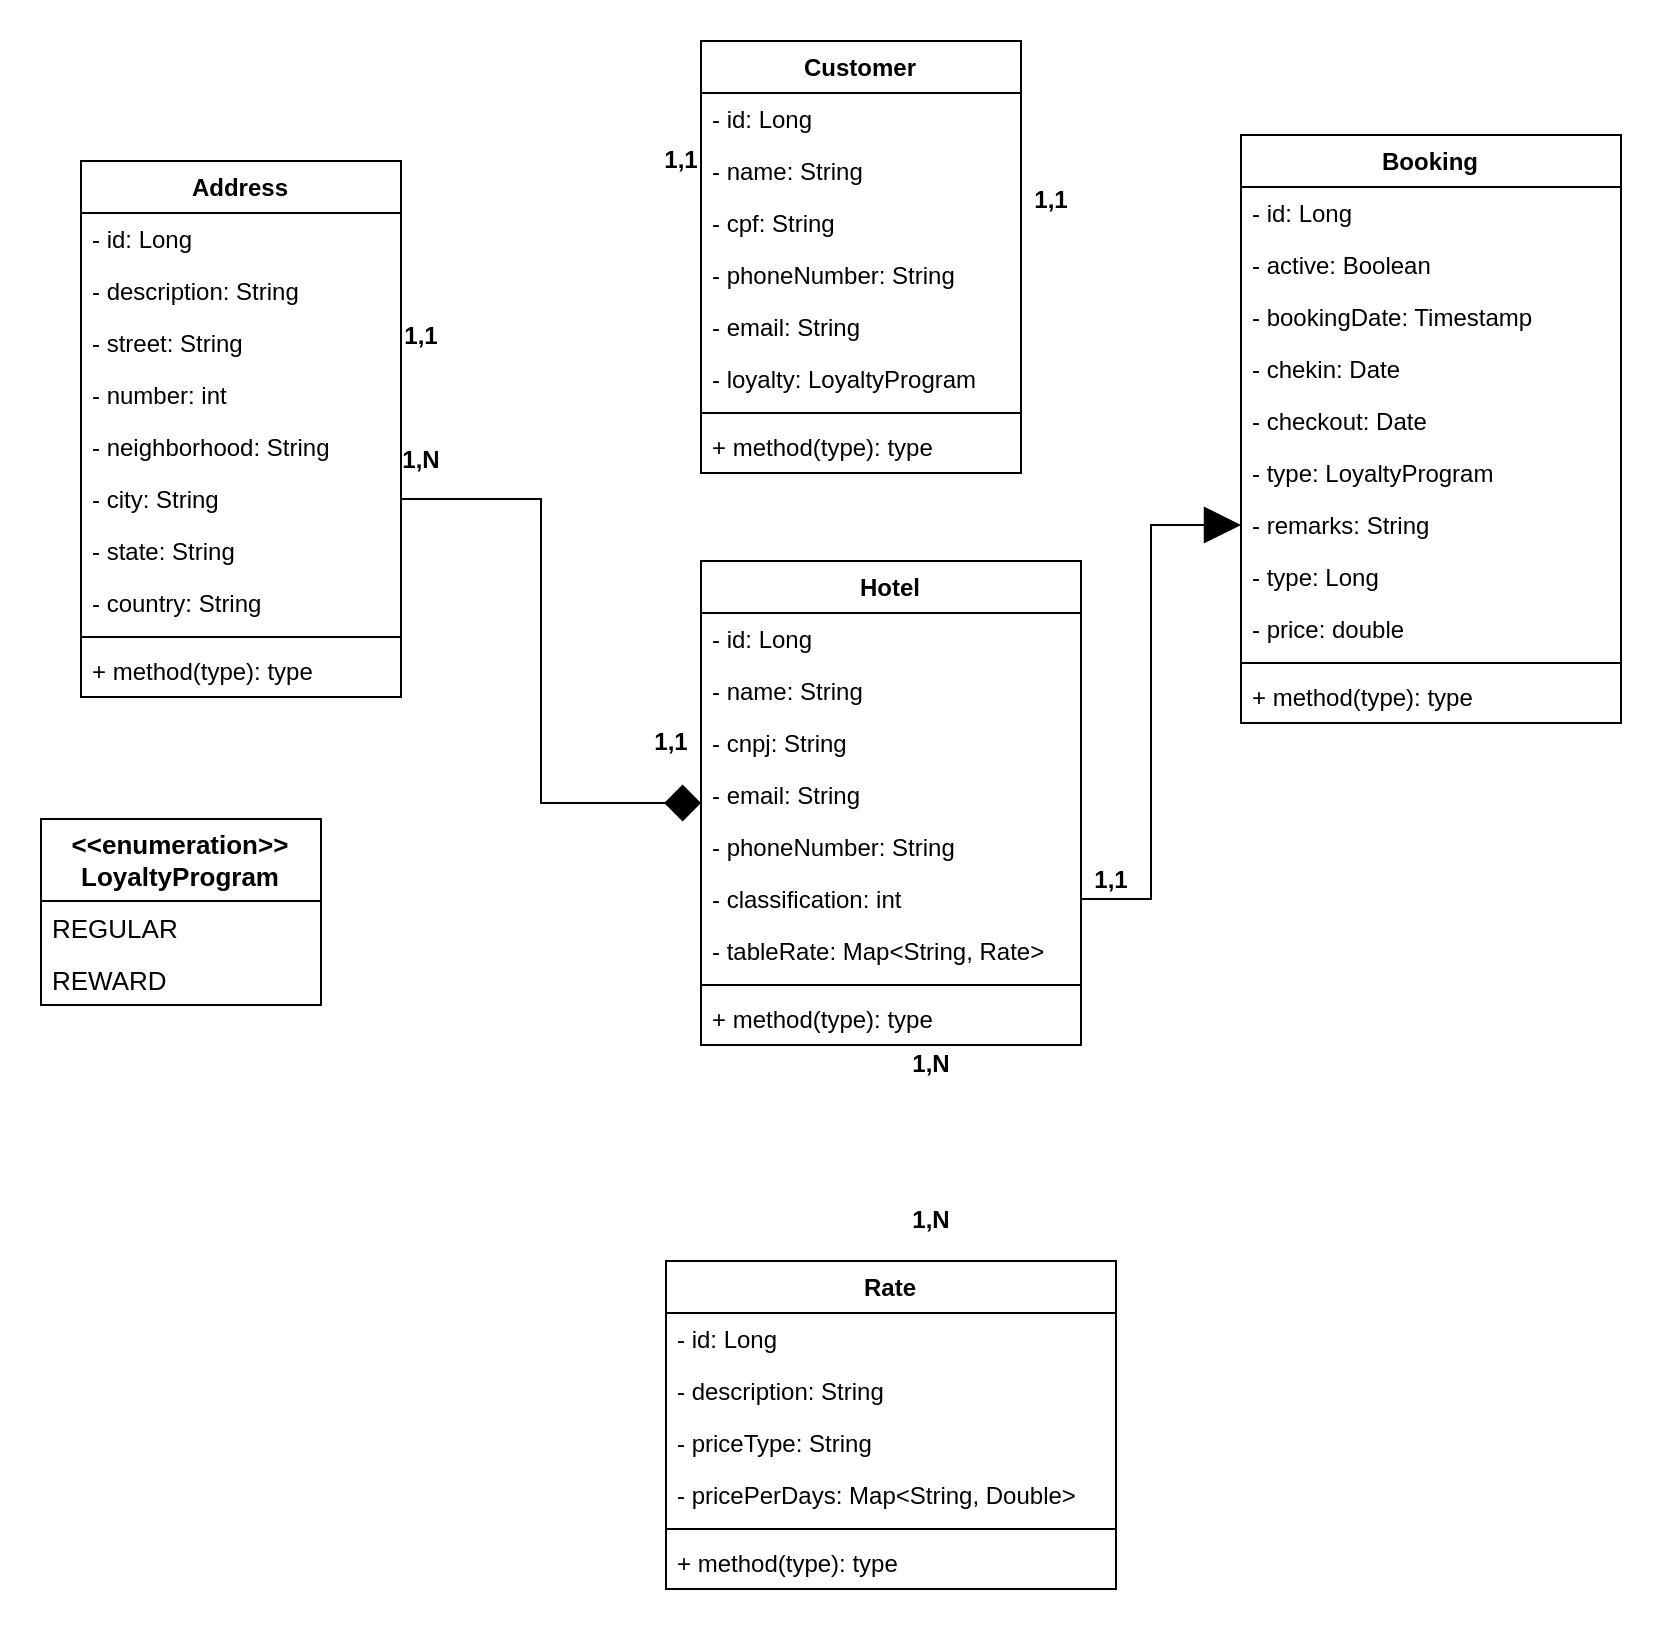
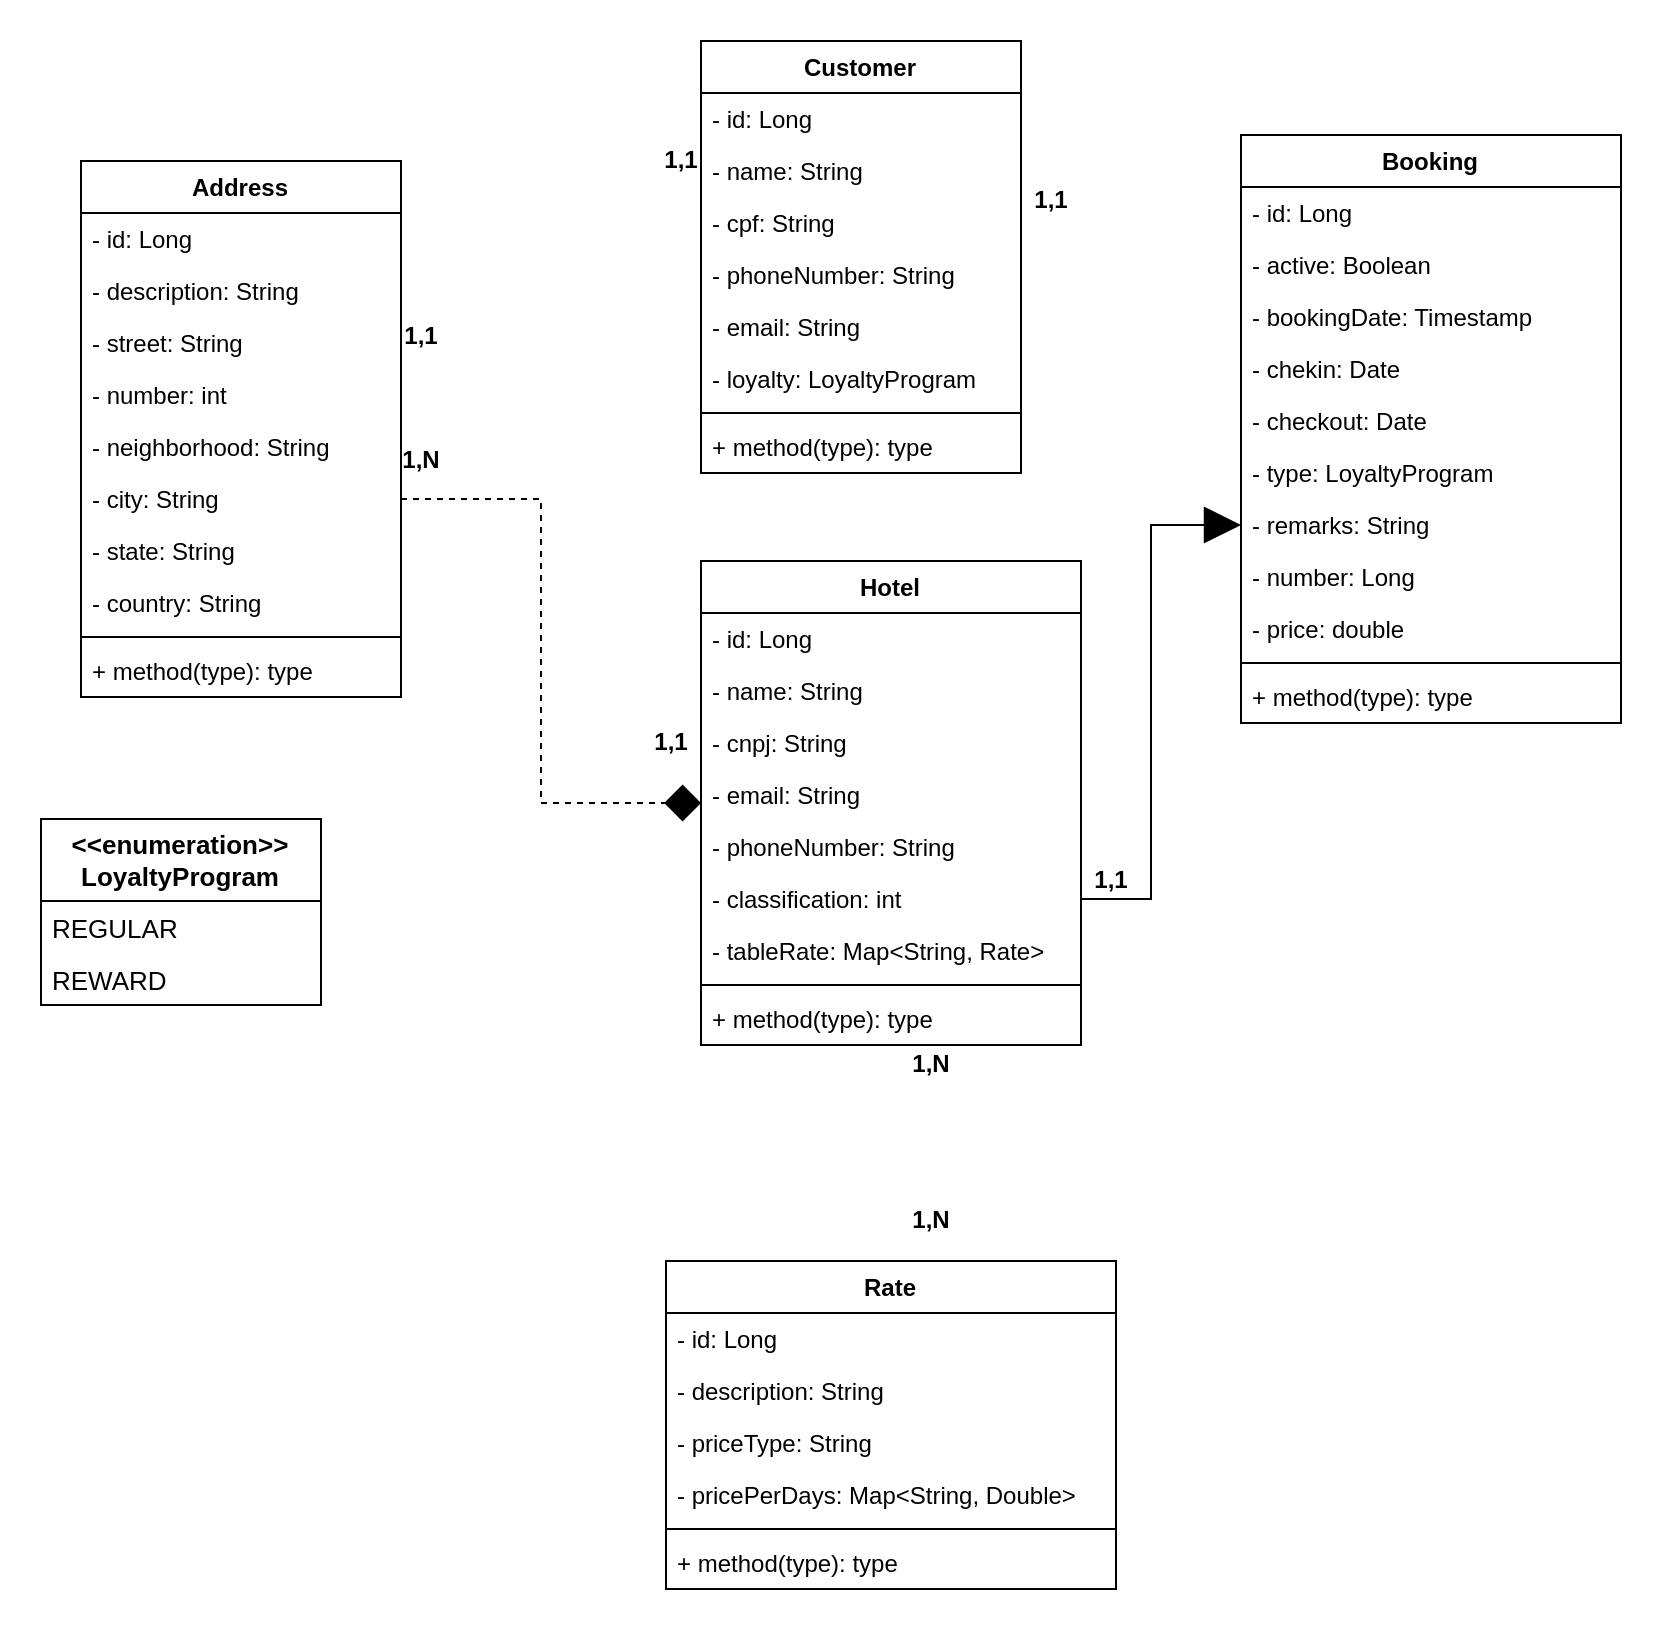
node "- type: Long": label "- type: Long" -> "- number: Long"
edge "- city: String" -> "Hotel": style solid -> dashed
